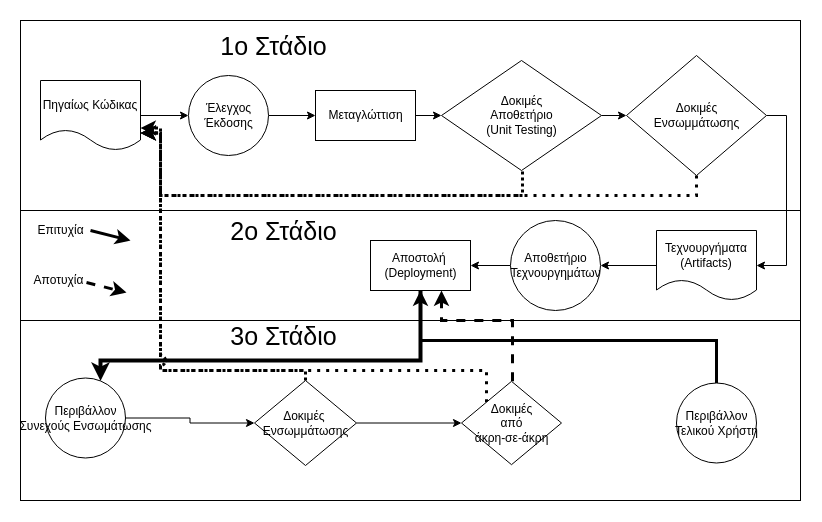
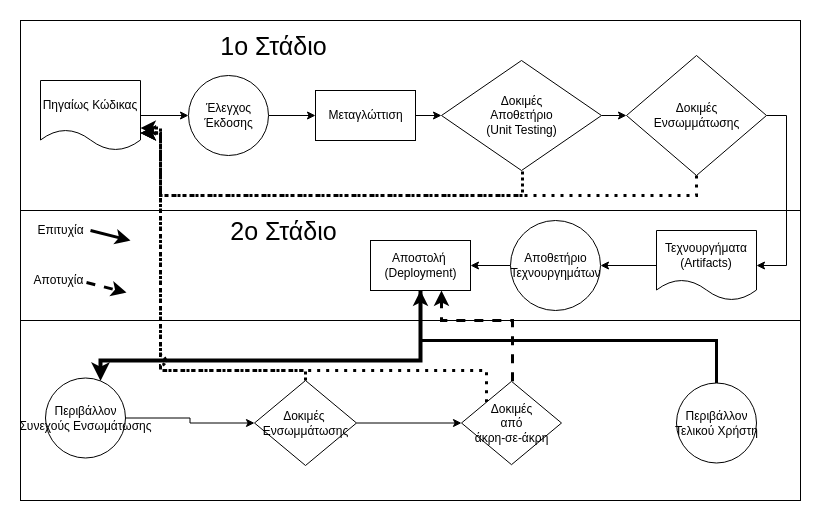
node "3ο Στάδιο": removed
